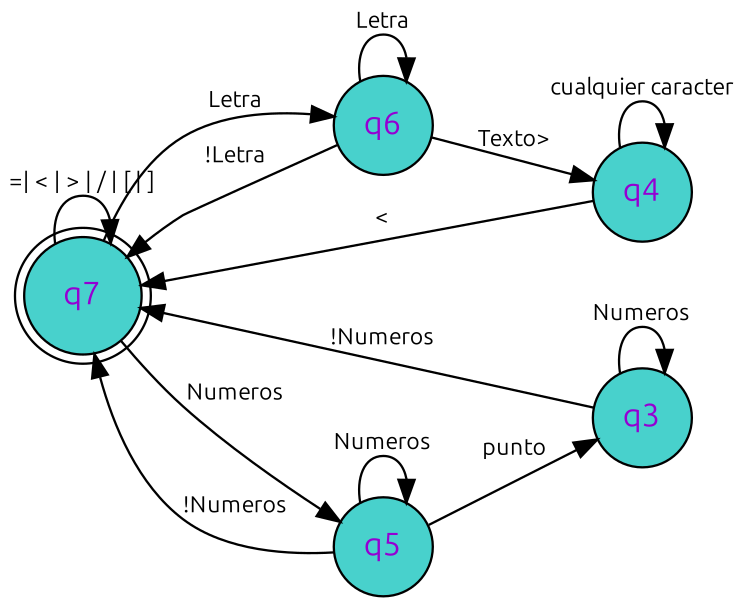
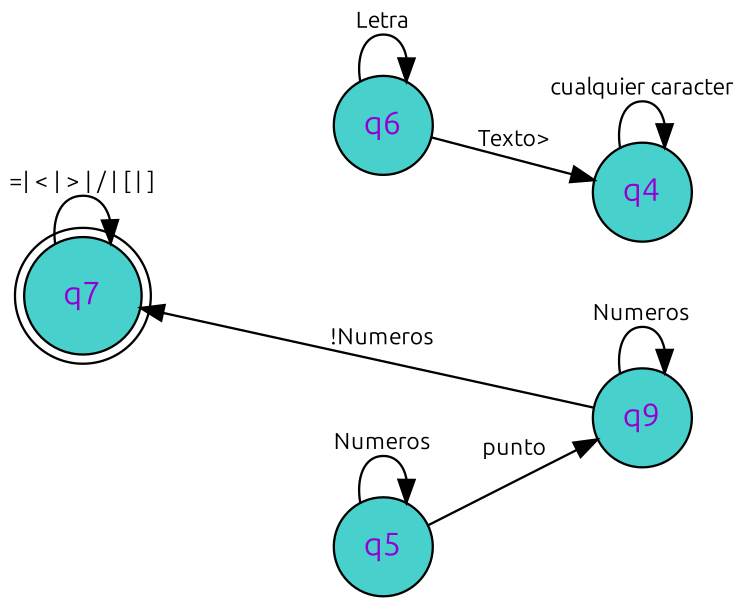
edge "q7" -> "q6": removed, label "Letra"
edge "q6" -> "q7": removed, label "!Letra"
edge "q4" -> "q7": removed, label "<"
node "q3": label "q3" -> "q9"
edge "q7" -> "q5": removed, label "Numeros"
edge "q5" -> "q7": removed, label "!Numeros"
